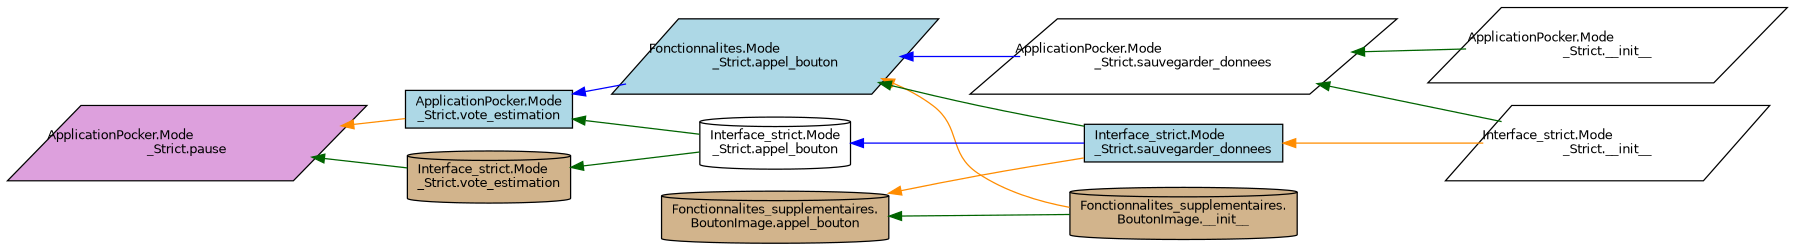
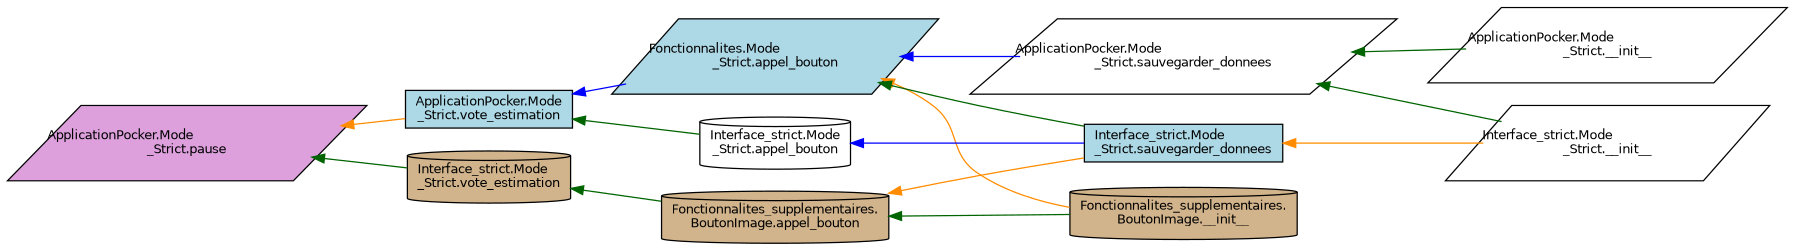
edge "Interface_strict.Mode _Strict.appel_bouton" -> "Interface_strict.Mode _Strict.vote_estimation": now "Fonctionnalites_supplementaires. BoutonImage.appel_bouton" -> "Interface_strict.Mode _Strict.vote_estimation"
